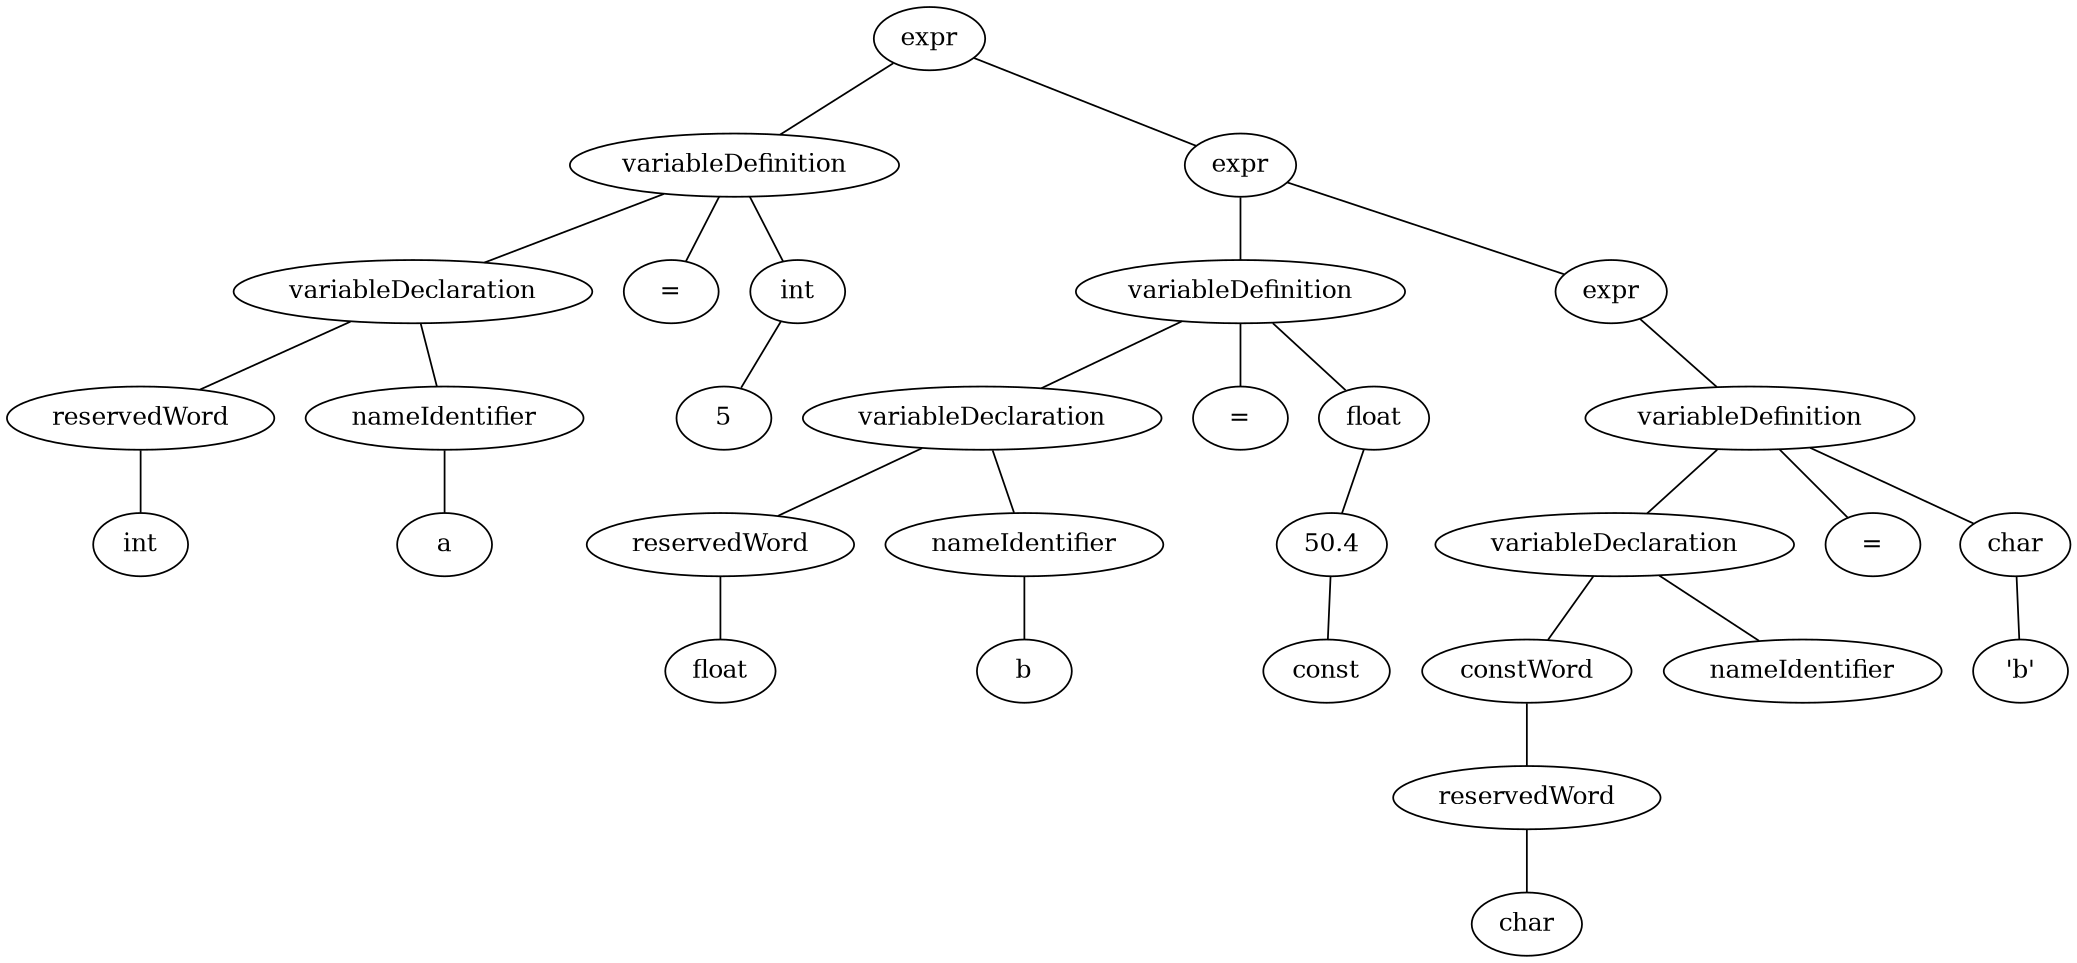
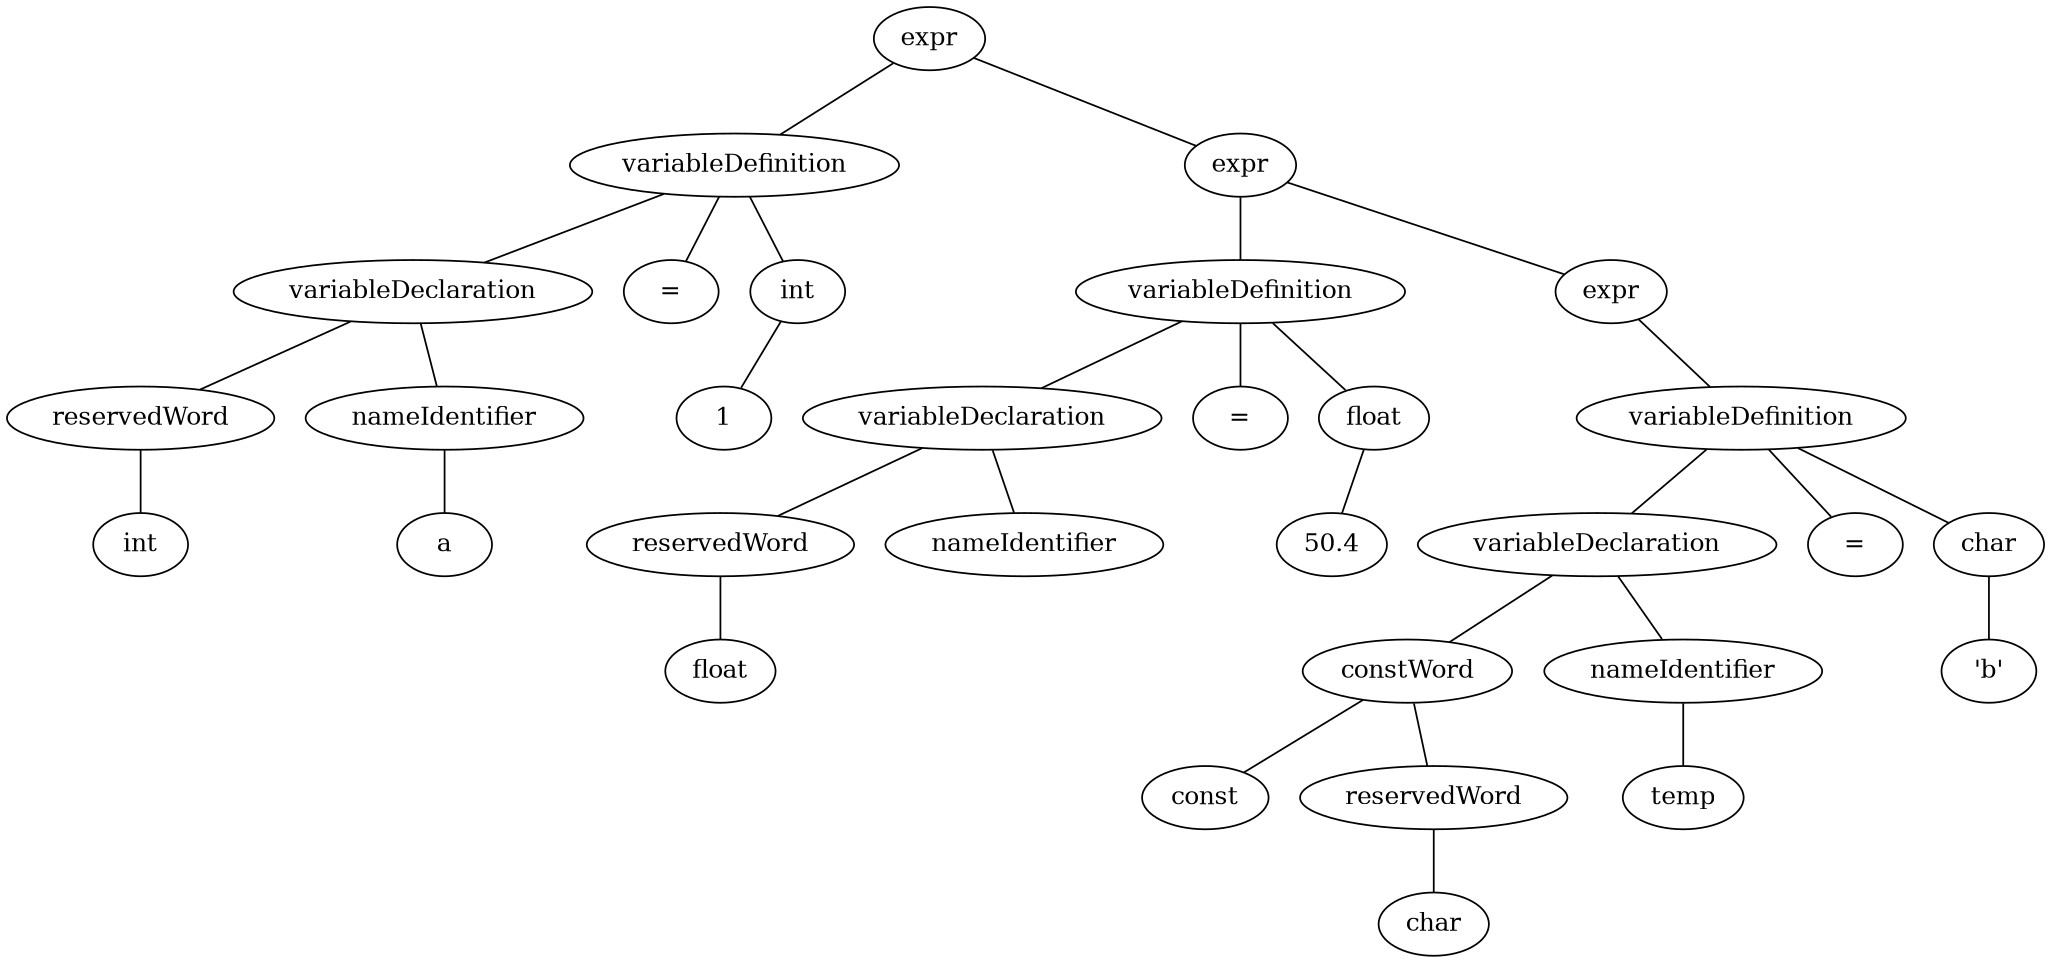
node "5": label "5" -> "1"
edge "50.4" -- "const": now "constWord" -- "const"
node "b": removed
node "temp": added
